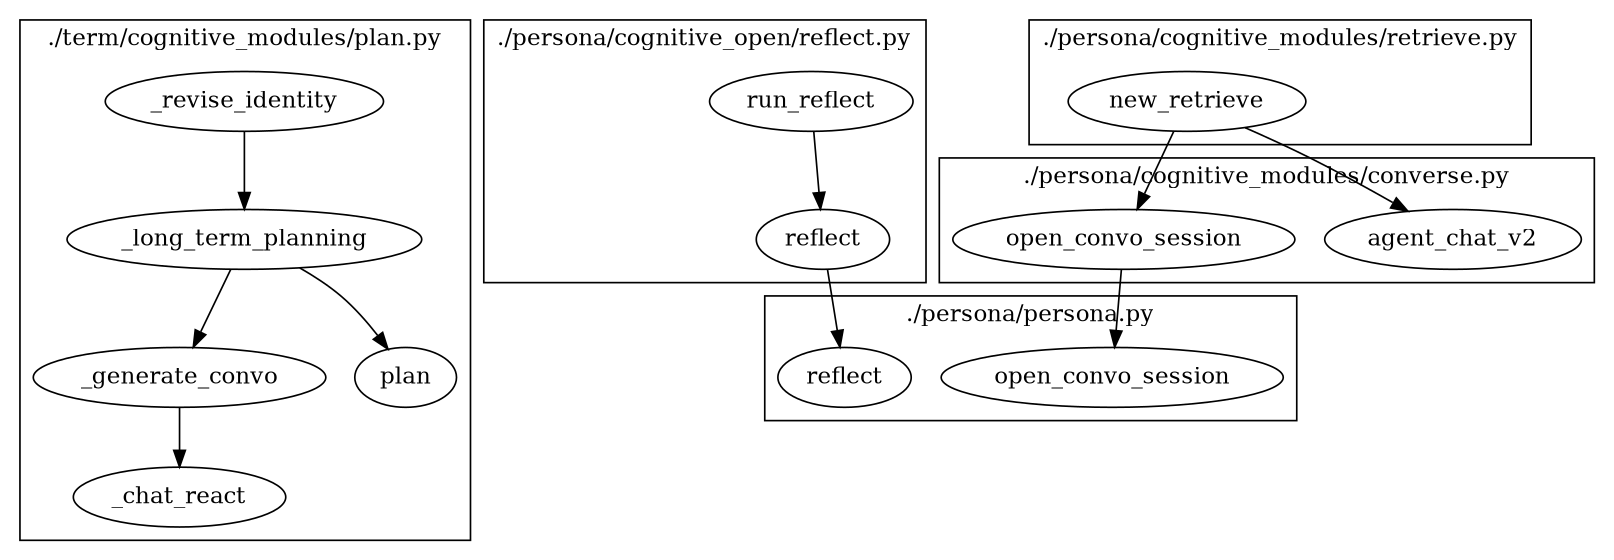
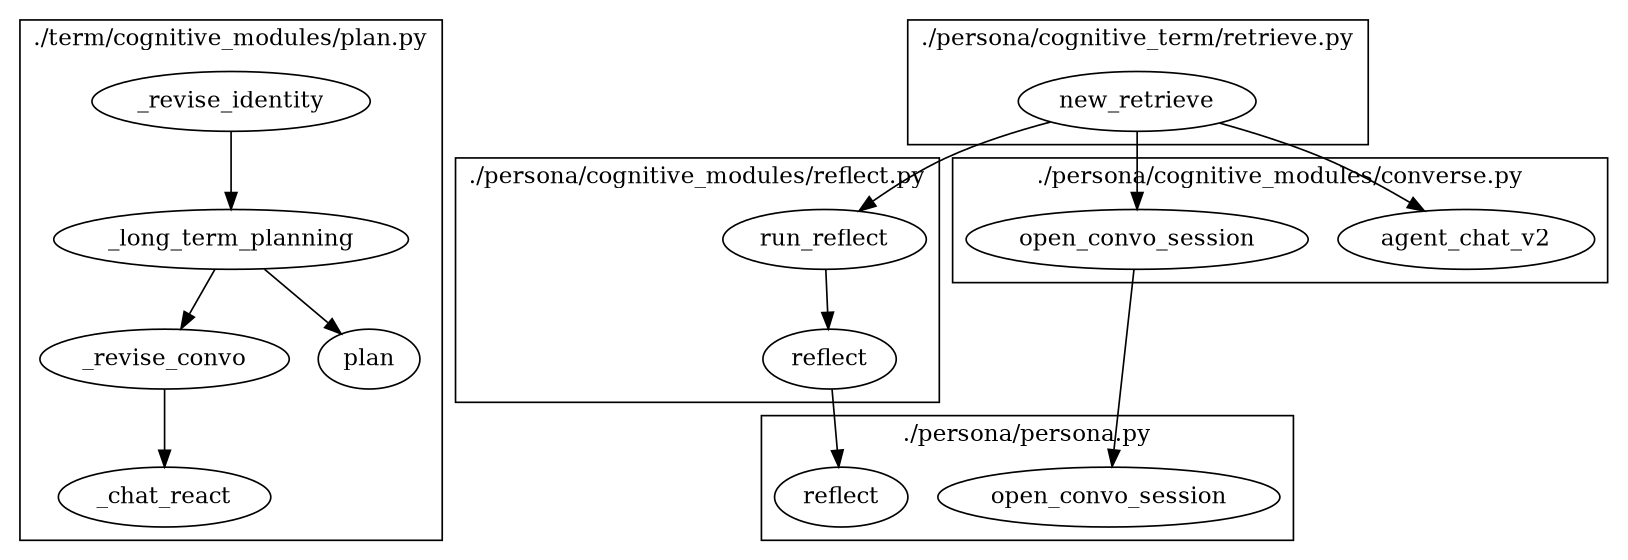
cluster "./persona/cognitive_open/reflect.py": label "./persona/cognitive_open/reflect.py" -> "./persona/cognitive_modules/reflect.py"
cluster "./persona/cognitive_modules/retrieve.py": label "./persona/cognitive_modules/retrieve.py" -> "./persona/cognitive_term/retrieve.py"
edge "new_retrieve" -> "run_reflect": added
node "_generate_convo": label "_generate_convo" -> "_revise_convo"
